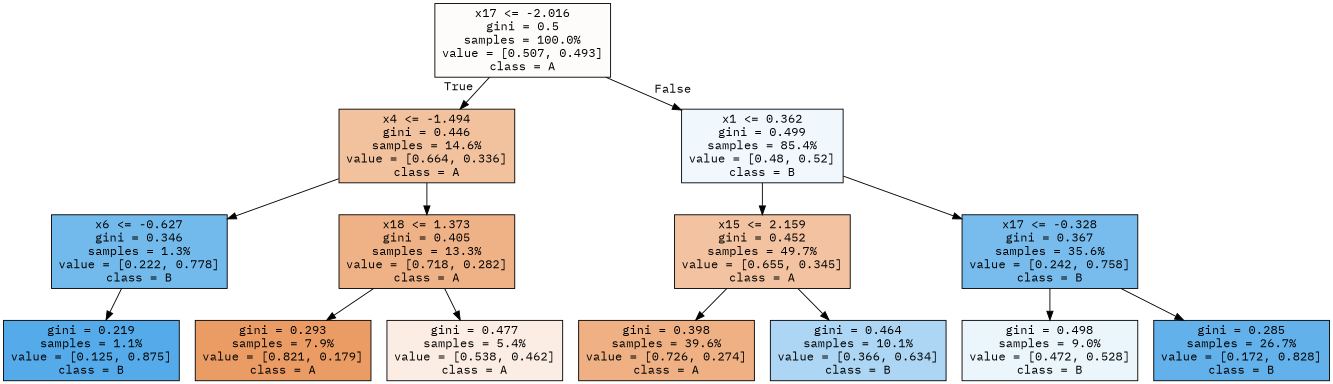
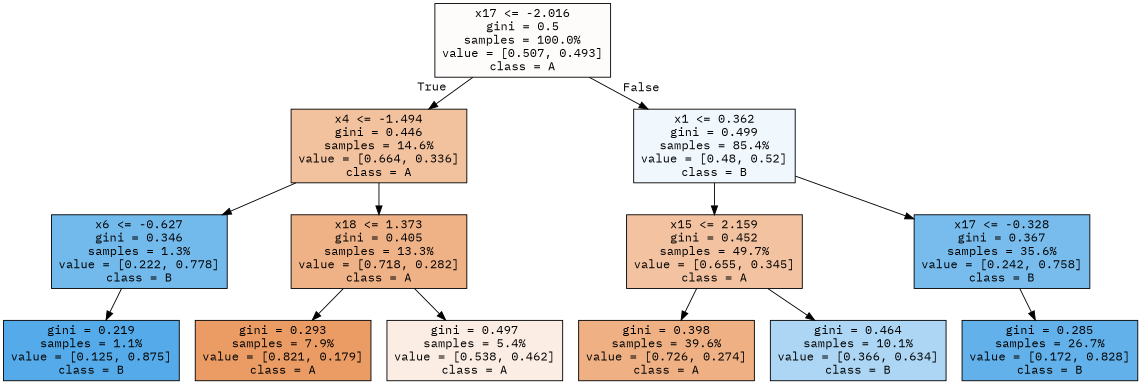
node "gini = 0.477 samples = 5.4% value = [0.538, 0.462] class = A": label "gini = 0.477 samples = 5.4% value = [0.538, 0.462] class = A" -> "gini = 0.497 samples = 5.4% value = [0.538, 0.462] class = A"
node "gini = 0.498 samples = 9.0% value = [0.472, 0.528] class = B": removed
